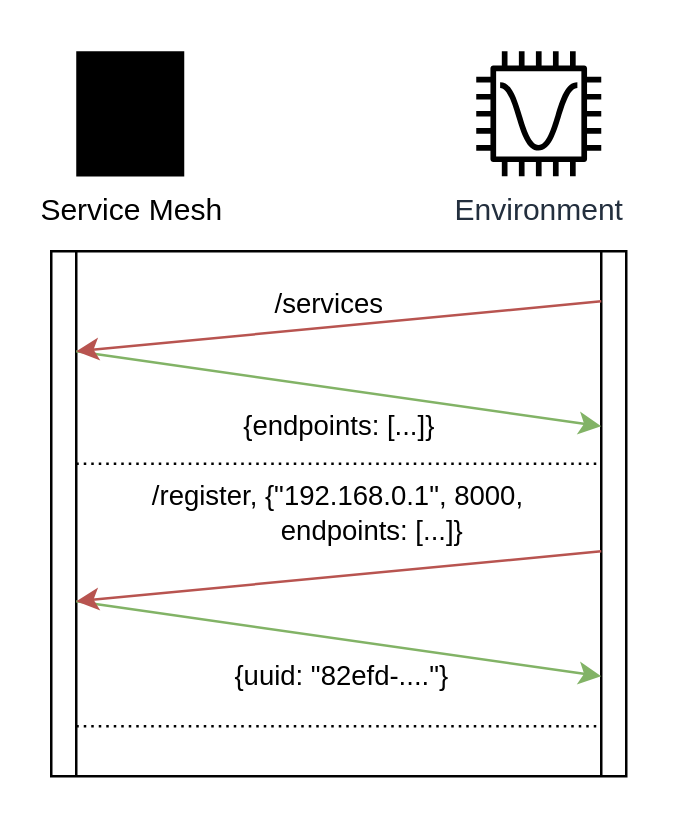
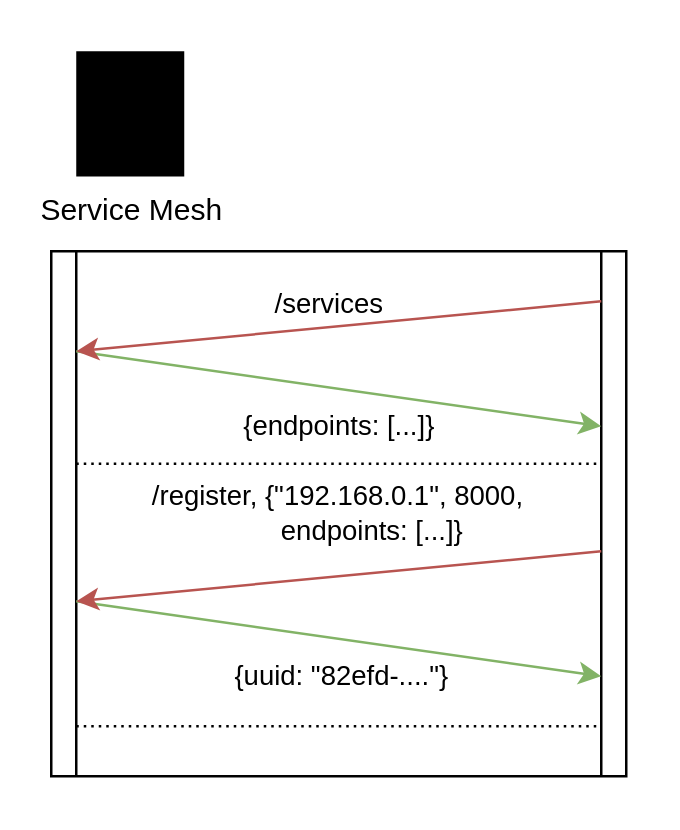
node "Environment": removed
